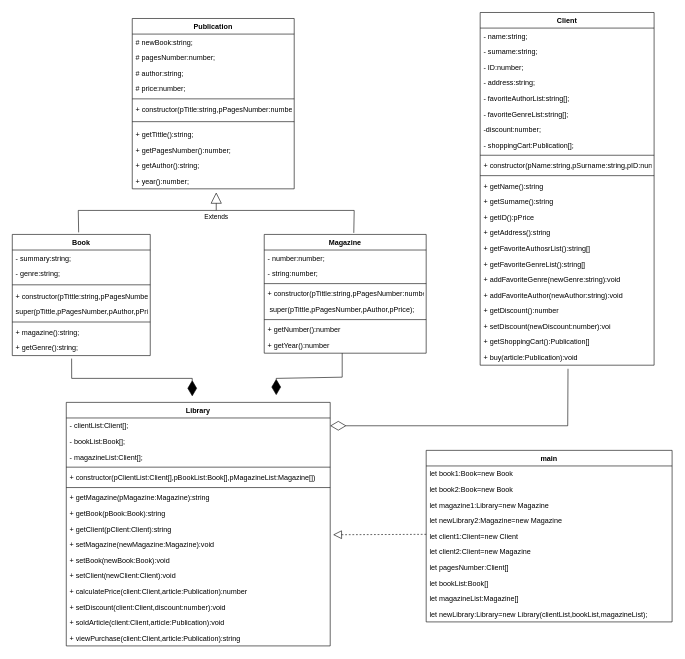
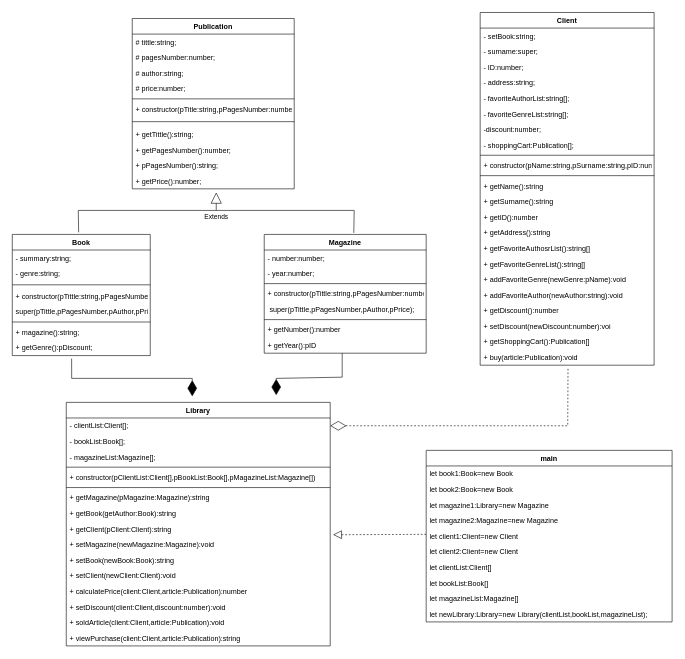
node "- name:string;": label "- name:string;" -> "- setBook:string;"
node "# newBook:string;": label "# newBook:string;" -> "# tittle:string;"
node "- surname:string;": label "- surname:string;" -> "- surname:super;"
node "+ getAuthor():string;": label "+ getAuthor():string;" -> "+ pPagesNumber():string;"
node "+ year():number;": label "+ year():number;" -> "+ getPrice():number;"
node "+ getID():pPrice": label "+ getID():pPrice" -> "+ getID():number"
node "- string:number;": label "- string:number;" -> "- year:number;"
node "+ addFavoriteGenre(newGenre:string):void": label "+ addFavoriteGenre(newGenre:string):void" -> "+ addFavoriteGenre(newGenre:pName):void"
node "+ getYear():number": label "+ getYear():number" -> "+ getYear():pID"
node "+ getGenre():string;": label "+ getGenre():string;" -> "+ getGenre():pDiscount;"
edge "+ buy(article:Publication):void" -> "- clientList:Client[];": style solid -> dashed
node "- magazineList:Client[];": label "- magazineList:Client[];" -> "- magazineList:Magazine[];"
node "+ getBook(pBook:Book):string": label "+ getBook(pBook:Book):string" -> "+ getBook(getAuthor:Book):string"
node "let newLibrary2:Magazine=new Magazine": label "let newLibrary2:Magazine=new Magazine" -> "let magazine2:Magazine=new Magazine"
node "let client2:Client=new Magazine": label "let client2:Client=new Magazine" -> "let client2:Client=new Client"
node "+ setBook(newBook:Book):void": label "+ setBook(newBook:Book):void" -> "+ setBook(newBook:Book):string"
node "let pagesNumber:Client[]": label "let pagesNumber:Client[]" -> "let clientList:Client[]"
